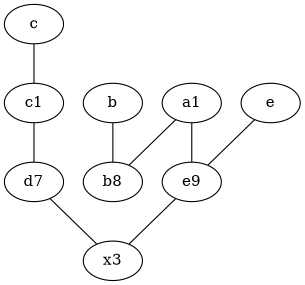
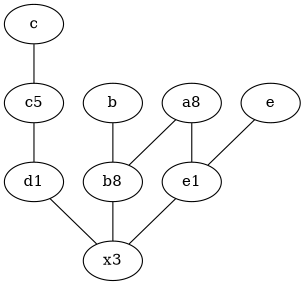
node "c1": label "c1" -> "c5"
node "a1": label "a1" -> "a8"
node "d7": label "d7" -> "d1"
node "e9": label "e9" -> "e1"
edge "b8" -- "x3": added
